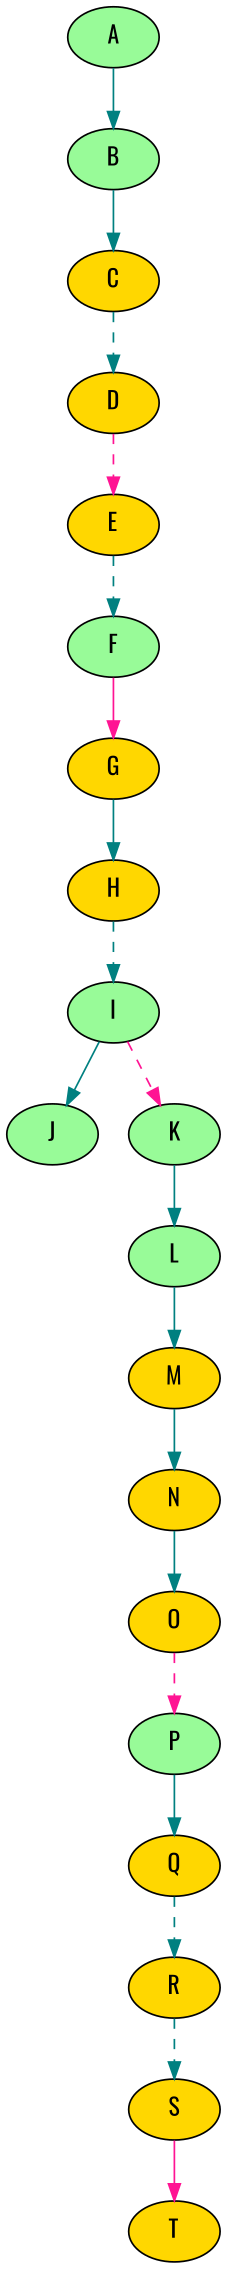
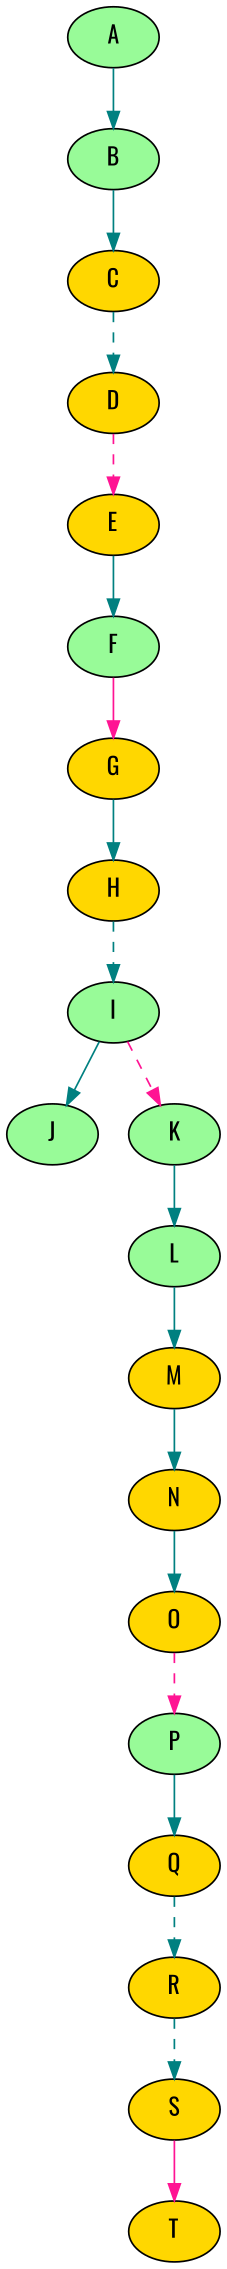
edge "E" -> "F": style dashed -> solid
